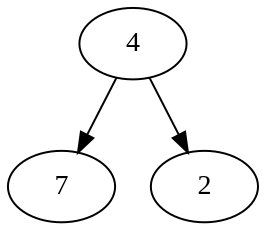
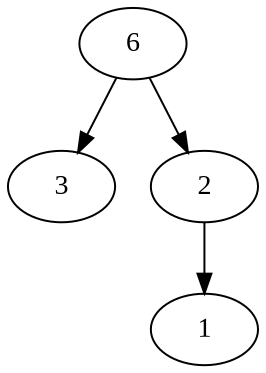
node "4": label "4" -> "6"
node "7": label "7" -> "3"
node "1": added
